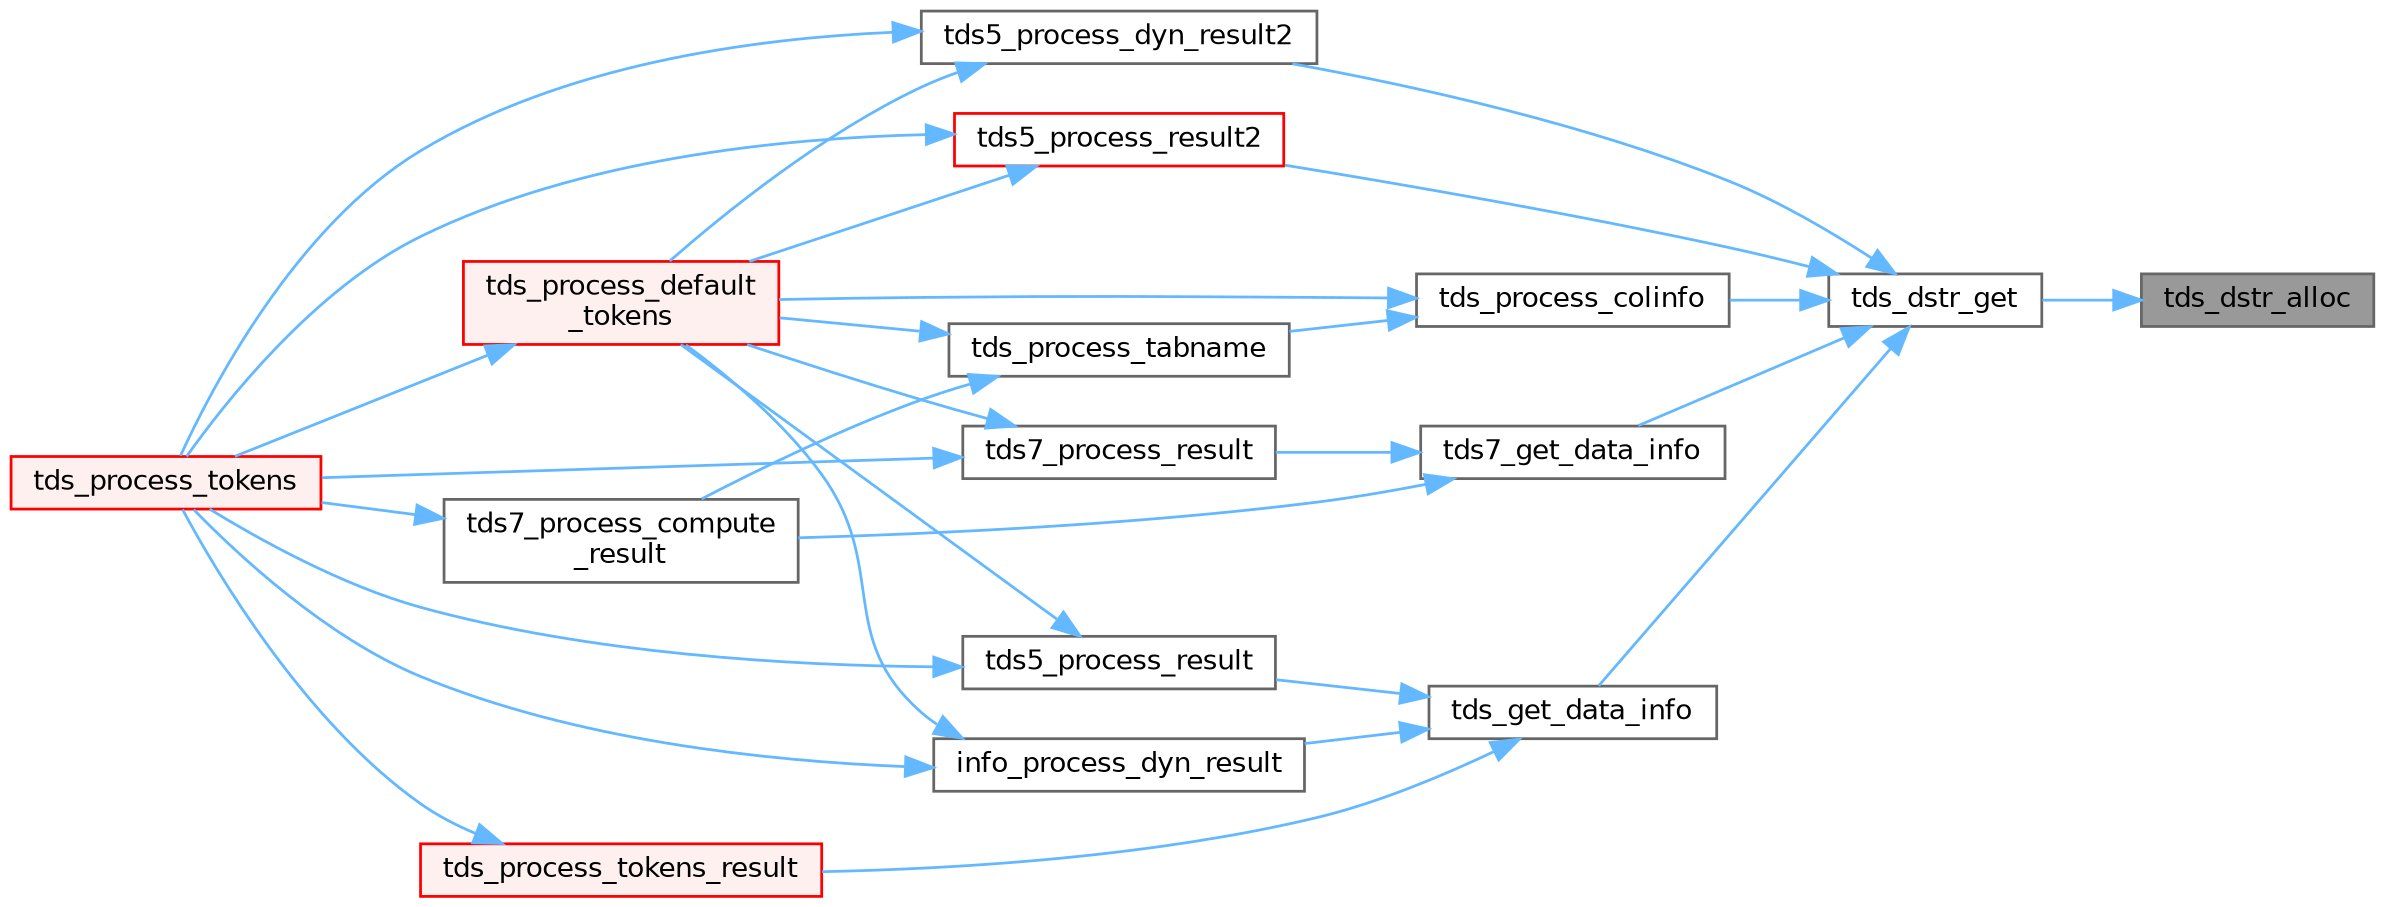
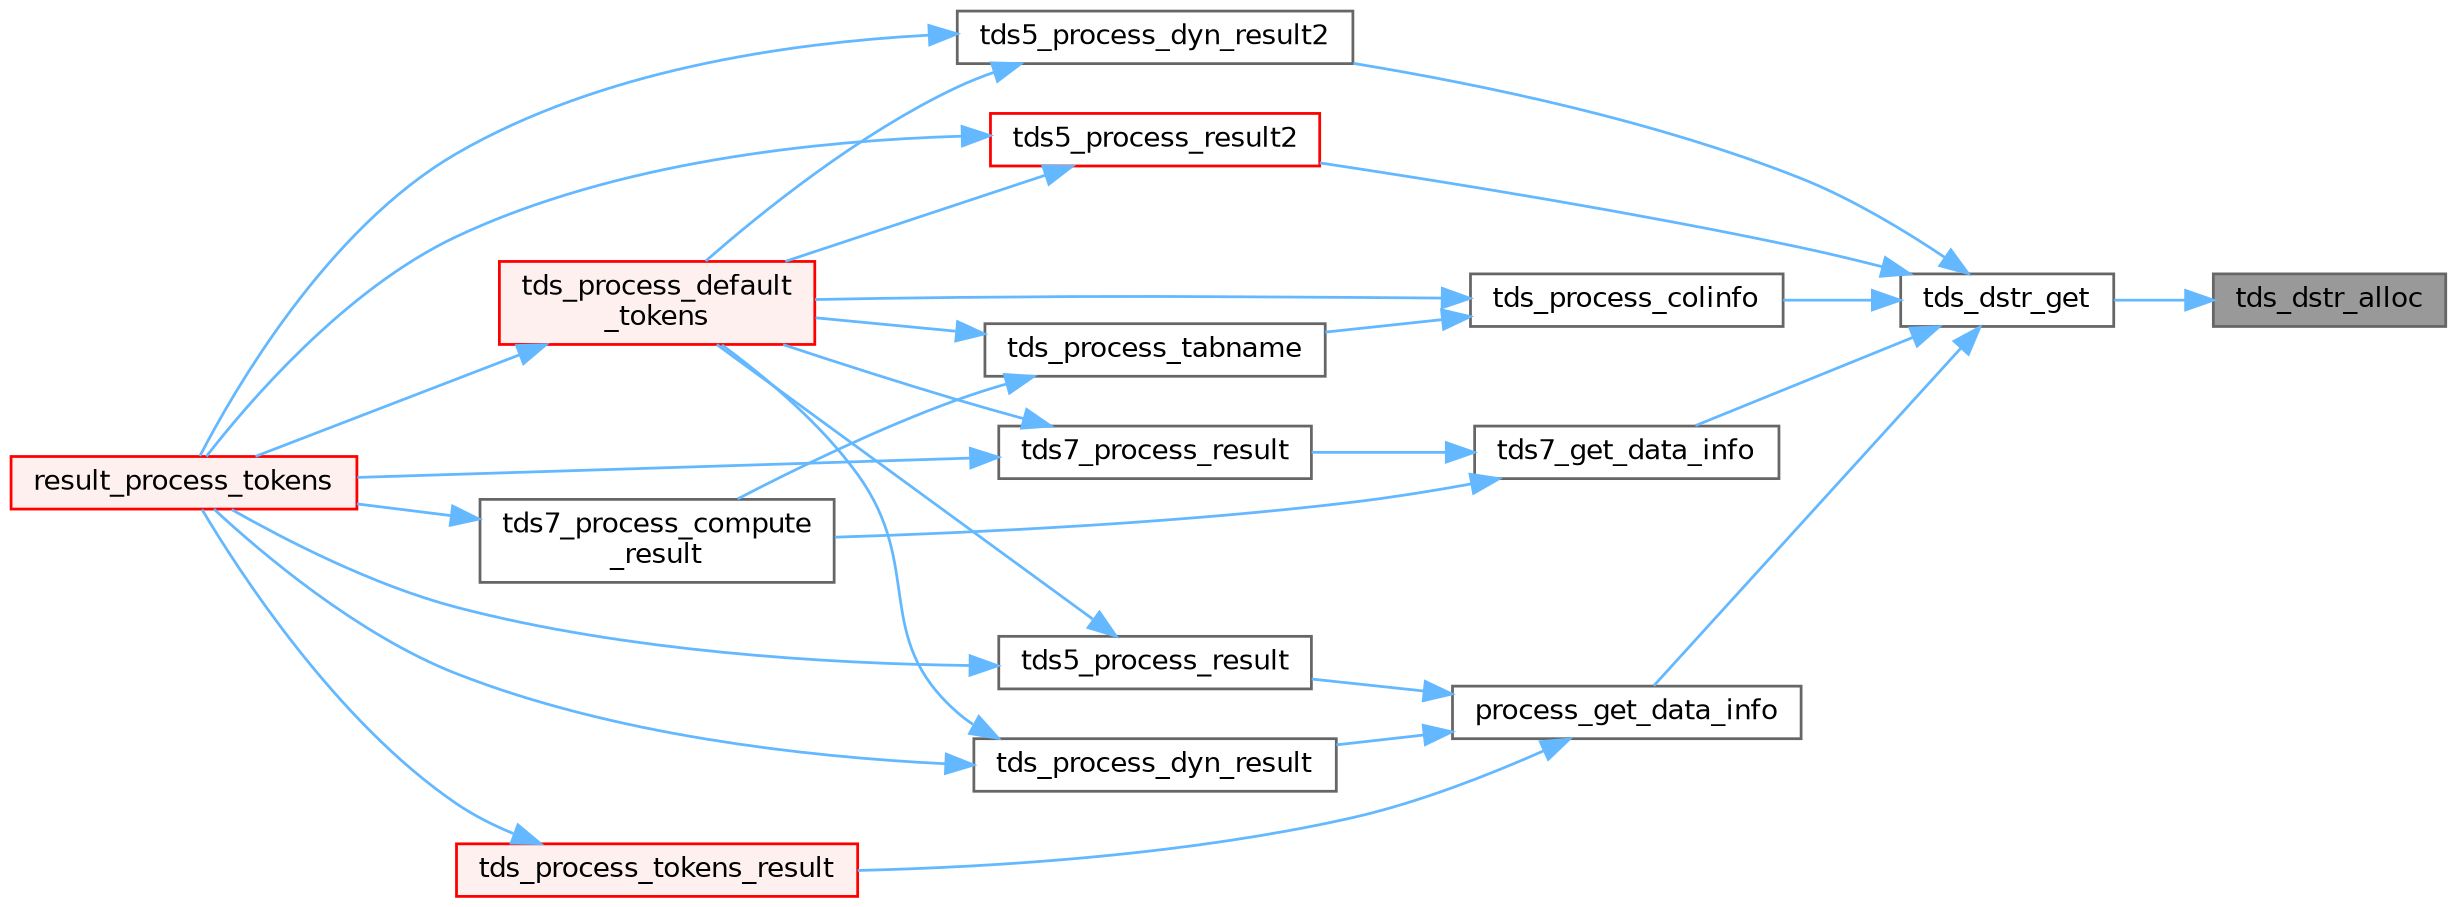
node "tds_process_tokens": label "tds_process_tokens" -> "result_process_tokens"
node "tds_get_data_info": label "tds_get_data_info" -> "process_get_data_info"
node "info_process_dyn_result": label "info_process_dyn_result" -> "tds_process_dyn_result"
